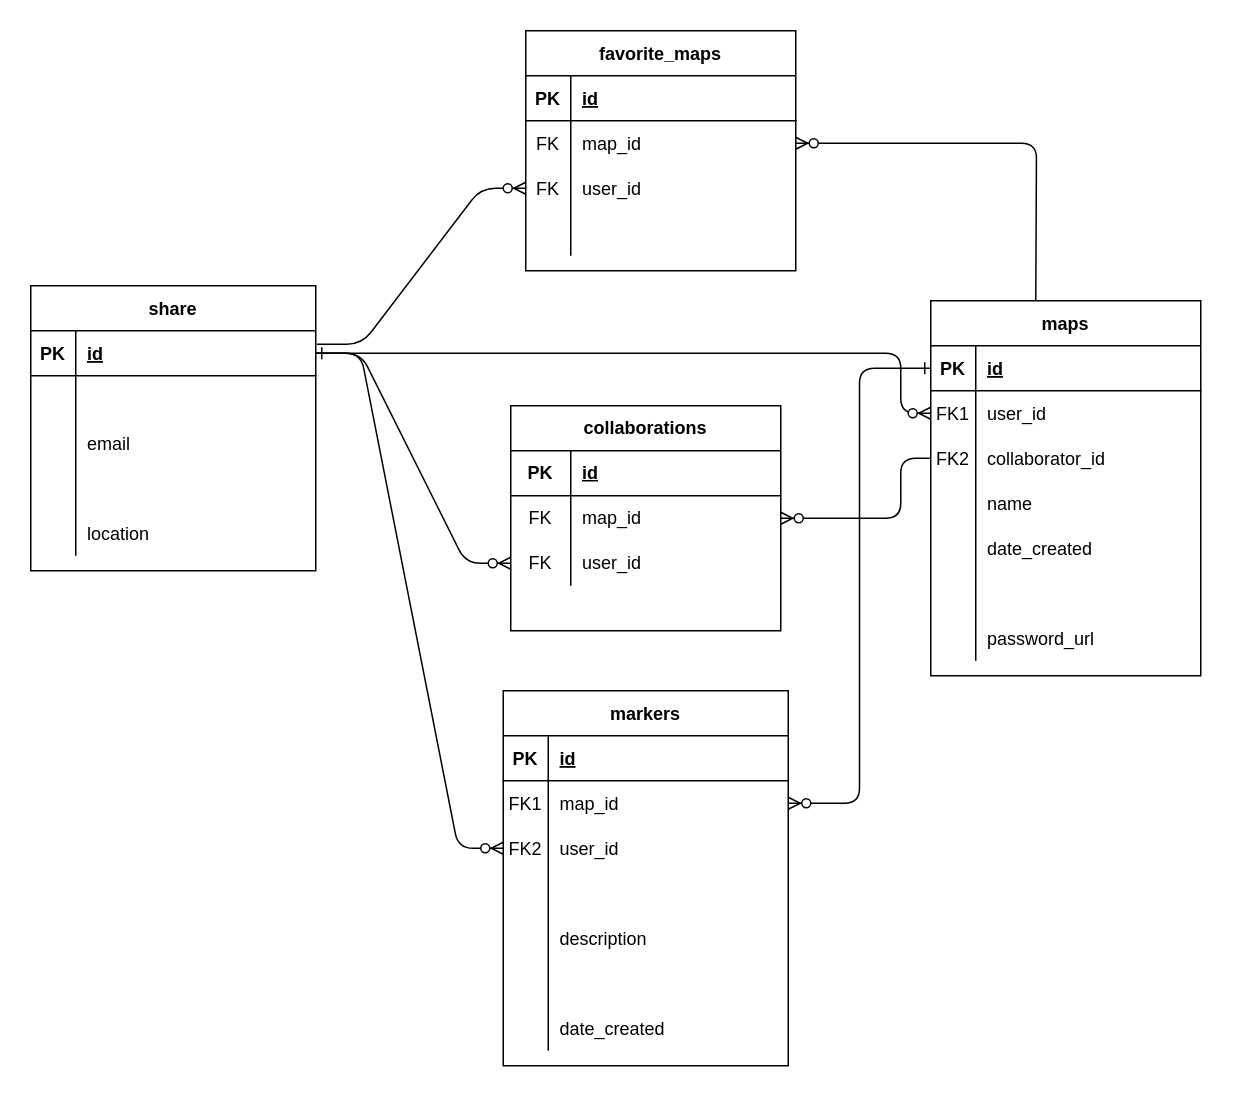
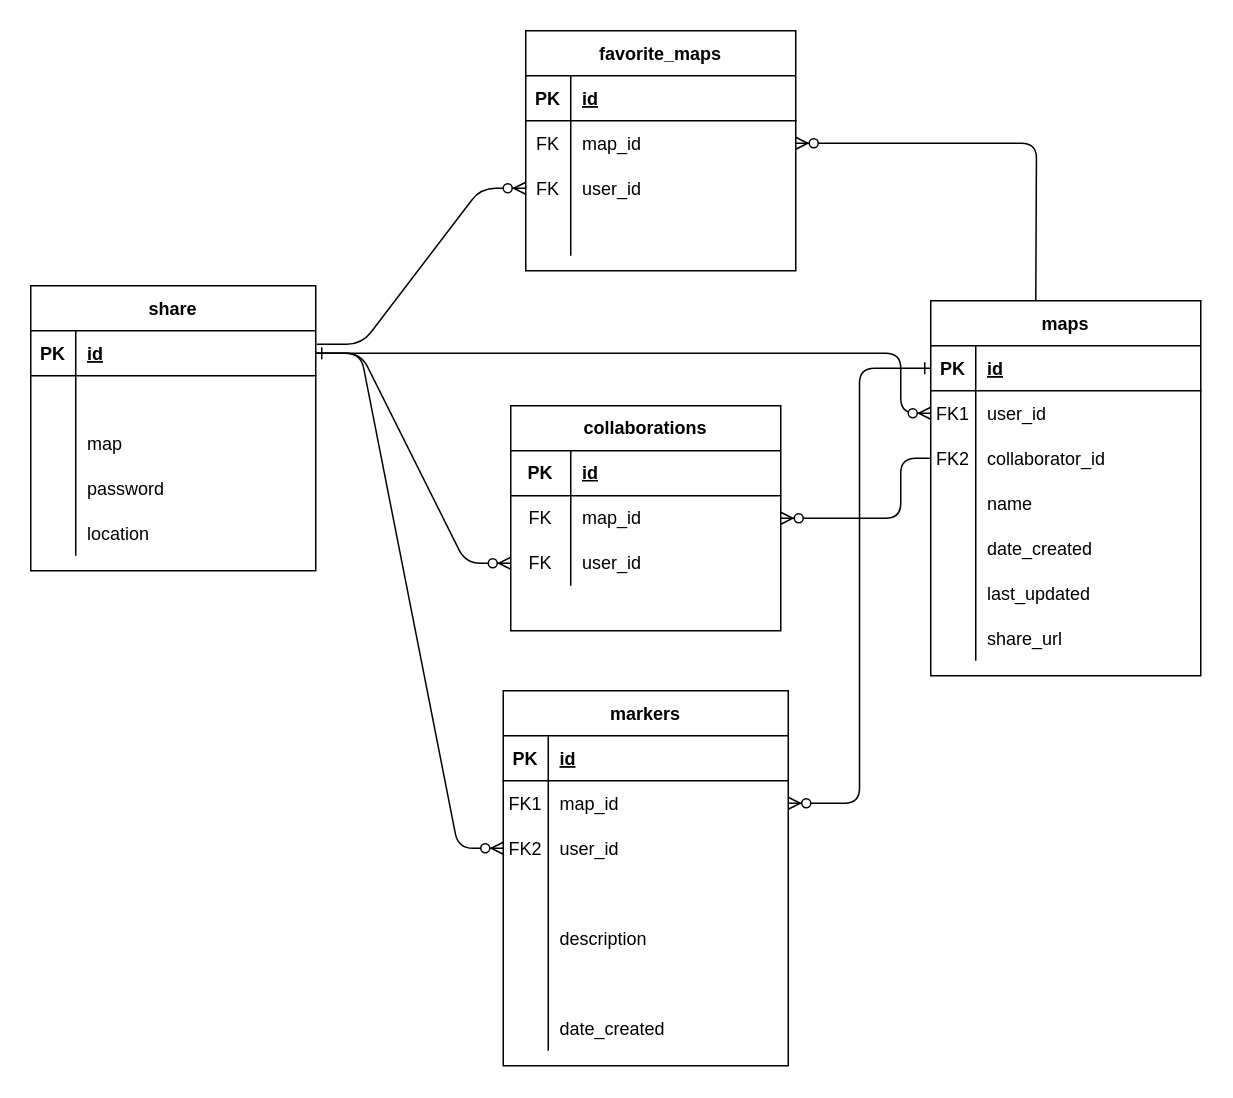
node "email": label "email" -> "map"
node "password": added
node "last_updated": added
node "password_url": label "password_url" -> "share_url"
